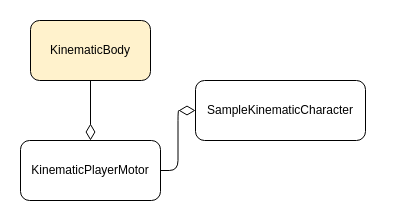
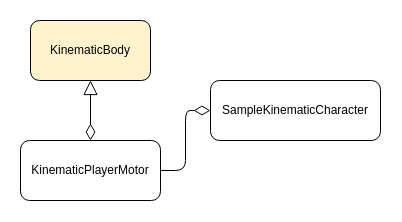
edge "KinematicBody" -> "KinematicPlayerMotor": arrowhead none -> block
node "SampleKinematicCharacter": moved (281, 111) -> (296, 111)
